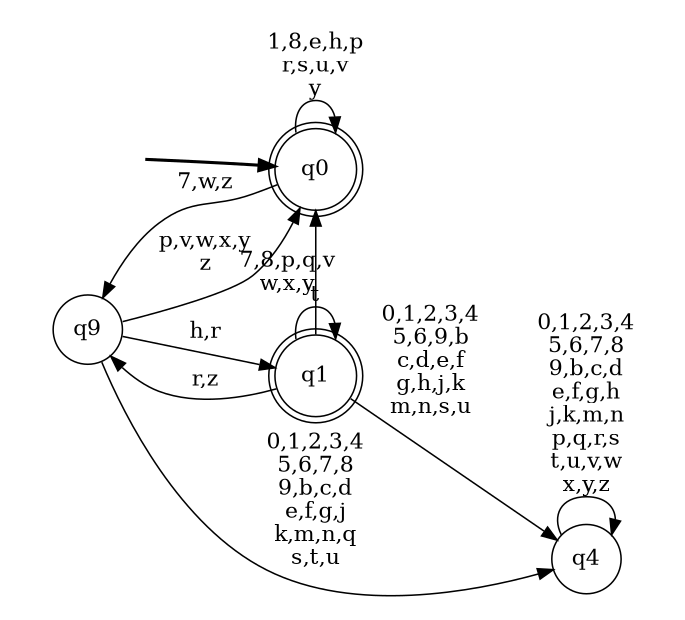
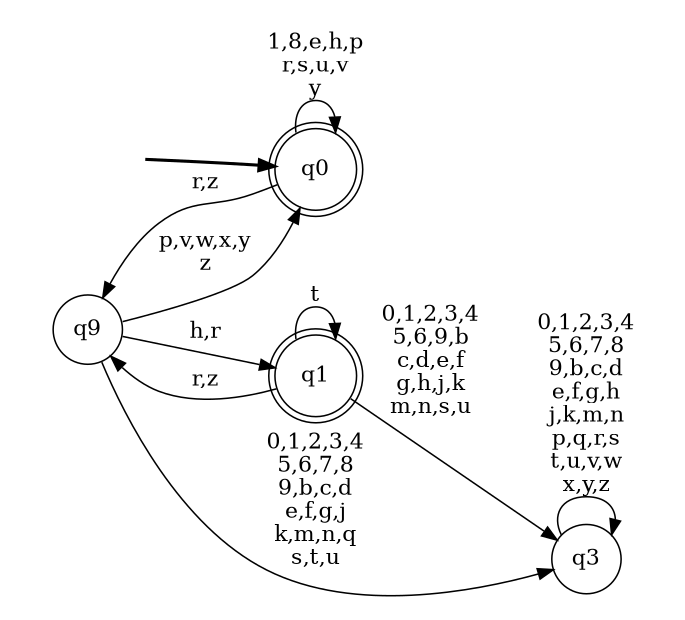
edge "q0" -> "q9": label "7,w,z" -> "r,z"
edge "q1" -> "q0": removed, label "7,8,p,q,v w,x,y"
node "q4": label "q4" -> "q3"
